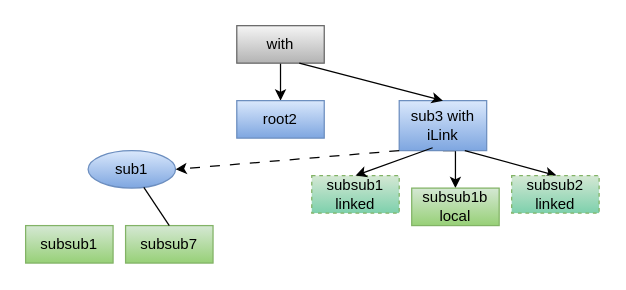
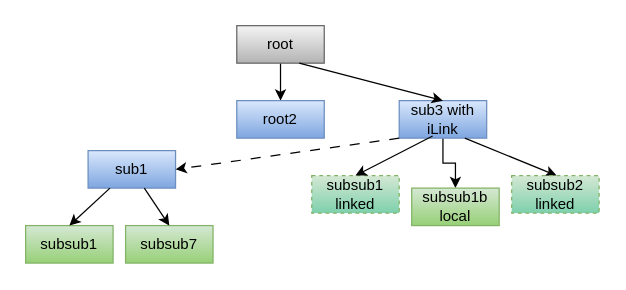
node "with": label "with" -> "root"
node "sub3 with iLink": size 88x50 -> 88x38
node "sub1": shape ellipse -> rectangle
edge "sub1" -> "subsub1": added
edge "sub1" -- "subsub7": arrowhead none -> classic
